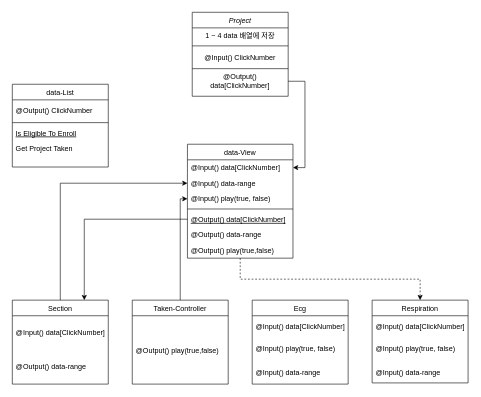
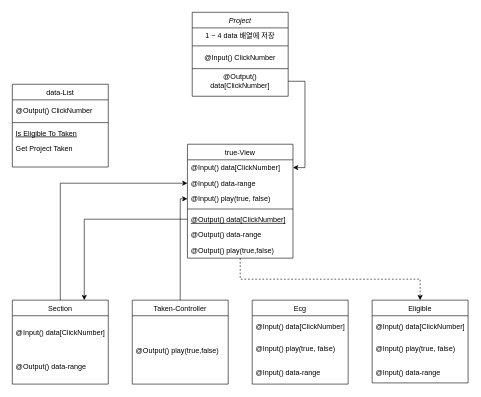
node "Is Eligible To Enroll": label "Is Eligible To Enroll" -> "Is Eligible To Taken"
node "data-View": label "data-View" -> "true-View"
node "Respiration": label "Respiration" -> "Eligible"
